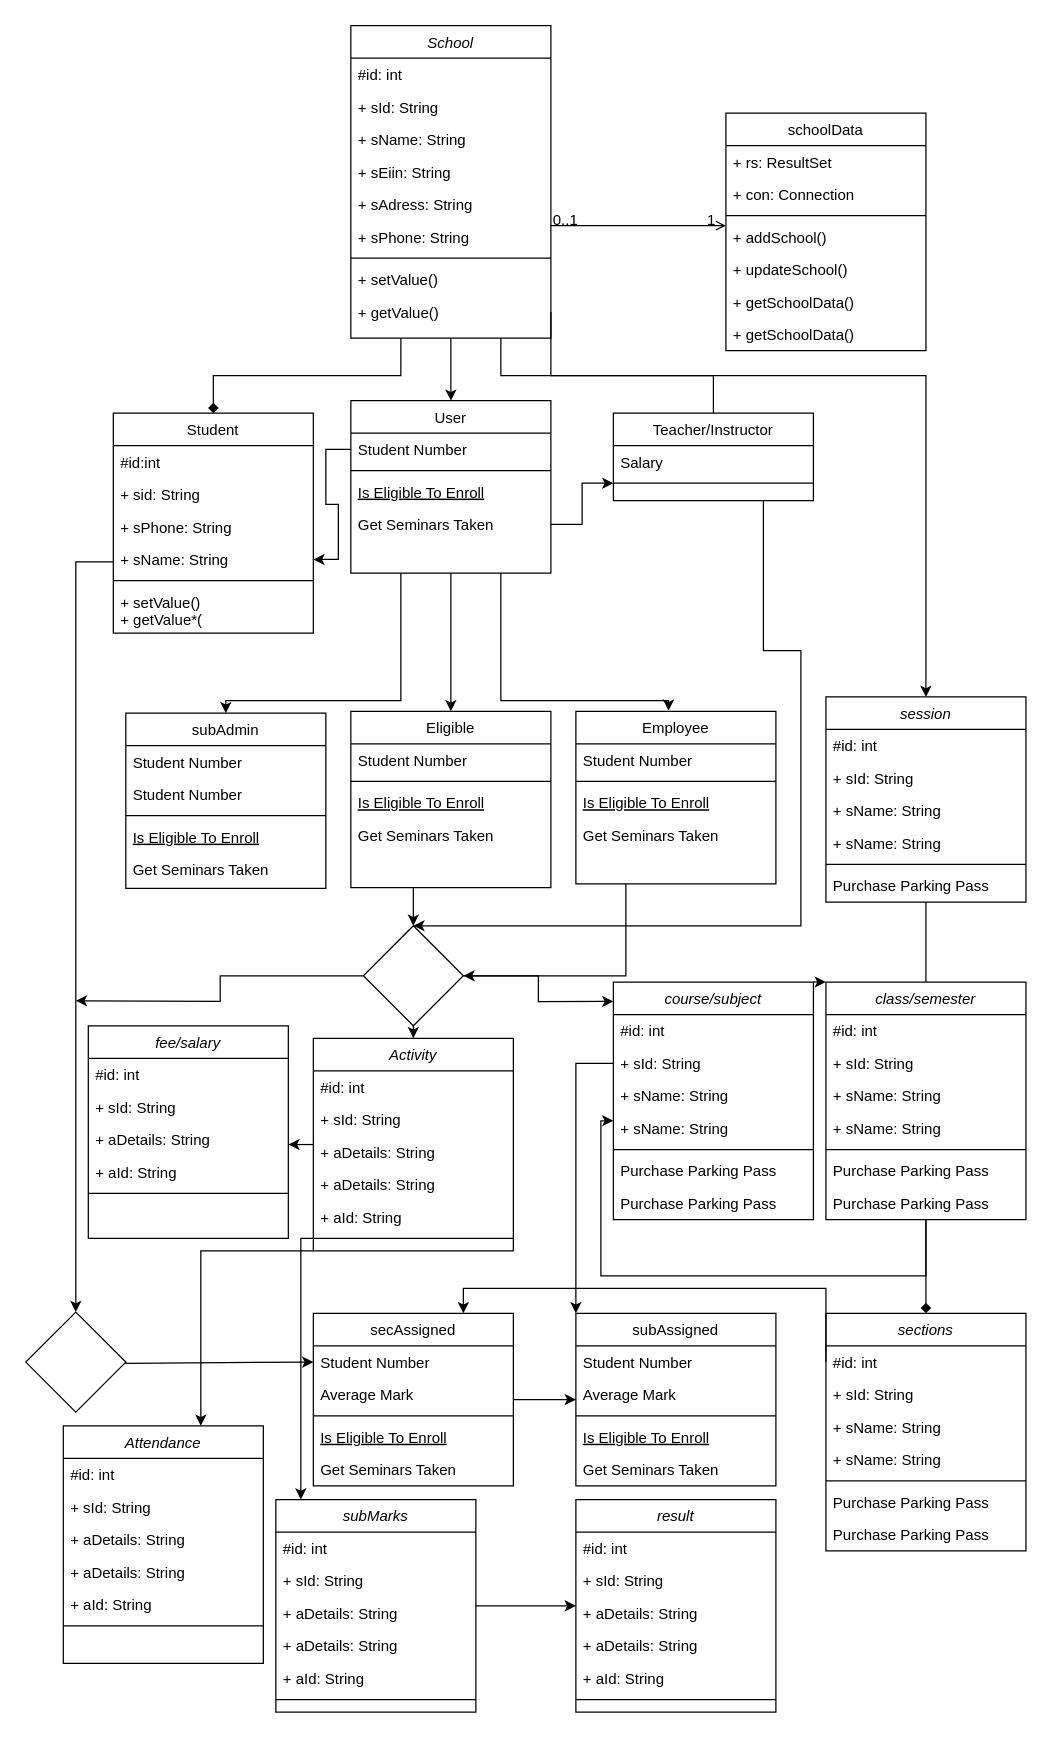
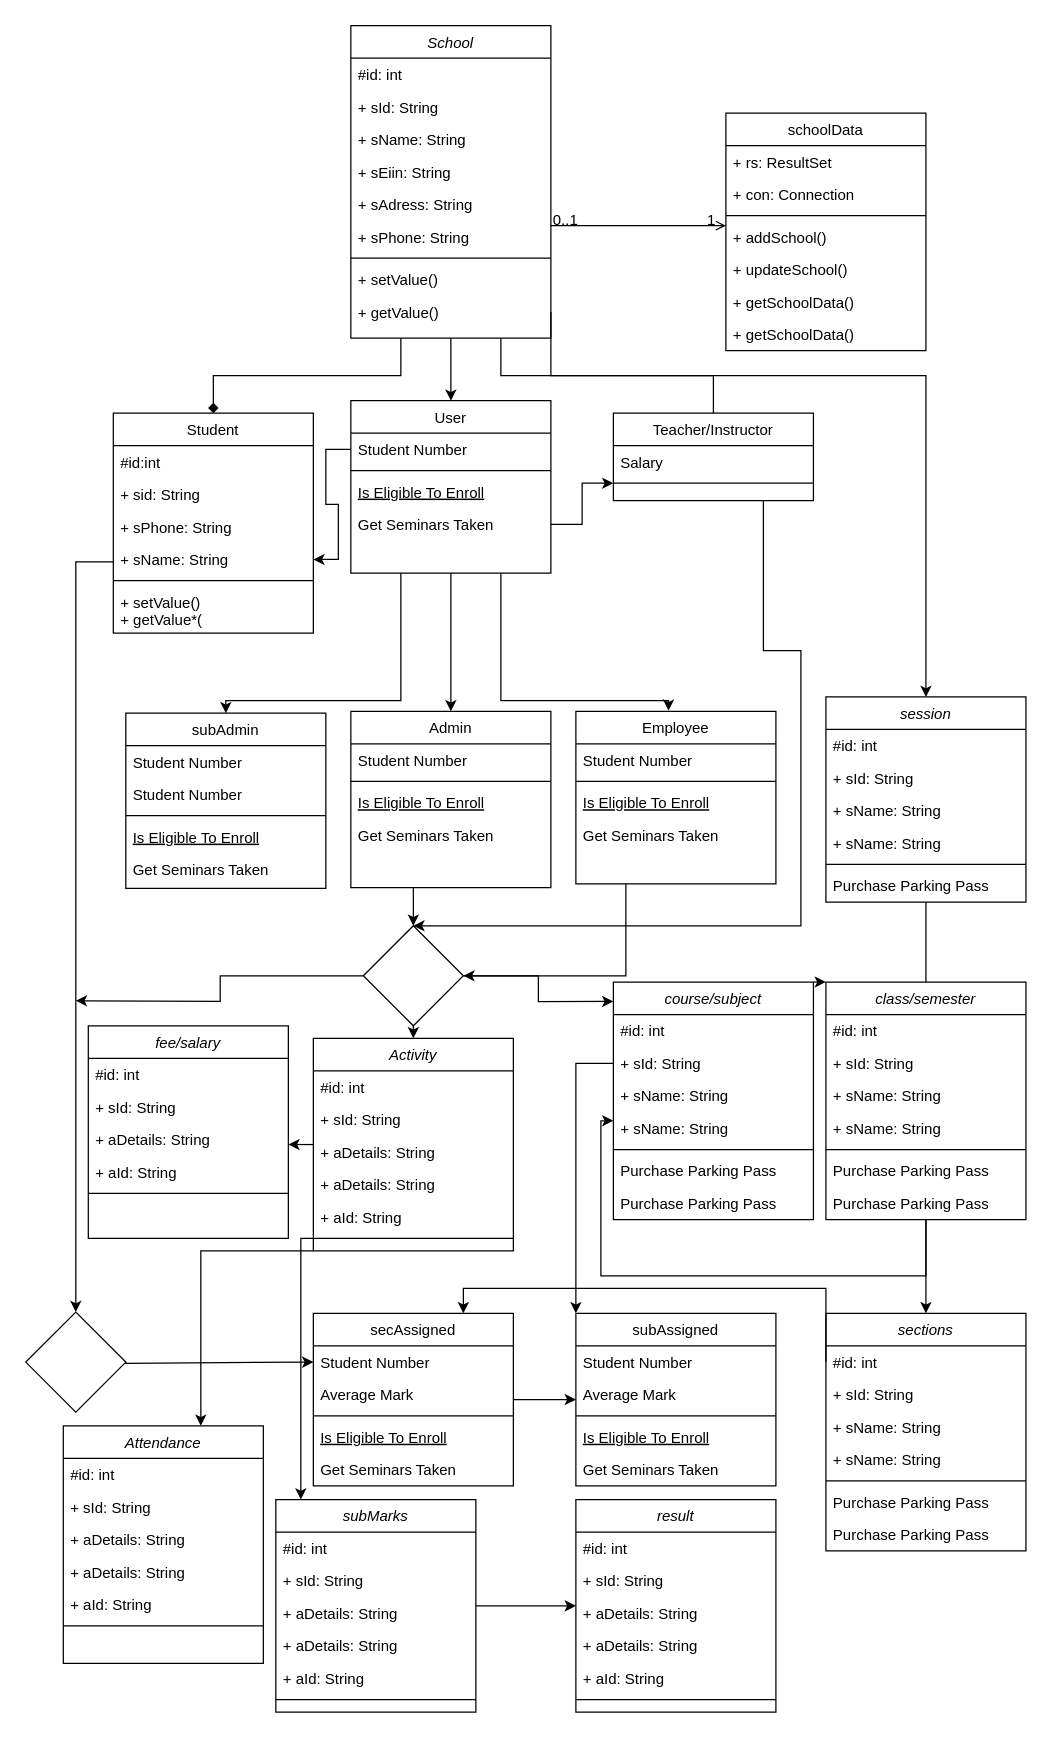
node "Eligible": label "Eligible" -> "Admin"
edge "class/semester" -> "sections": arrowhead diamond -> classic
